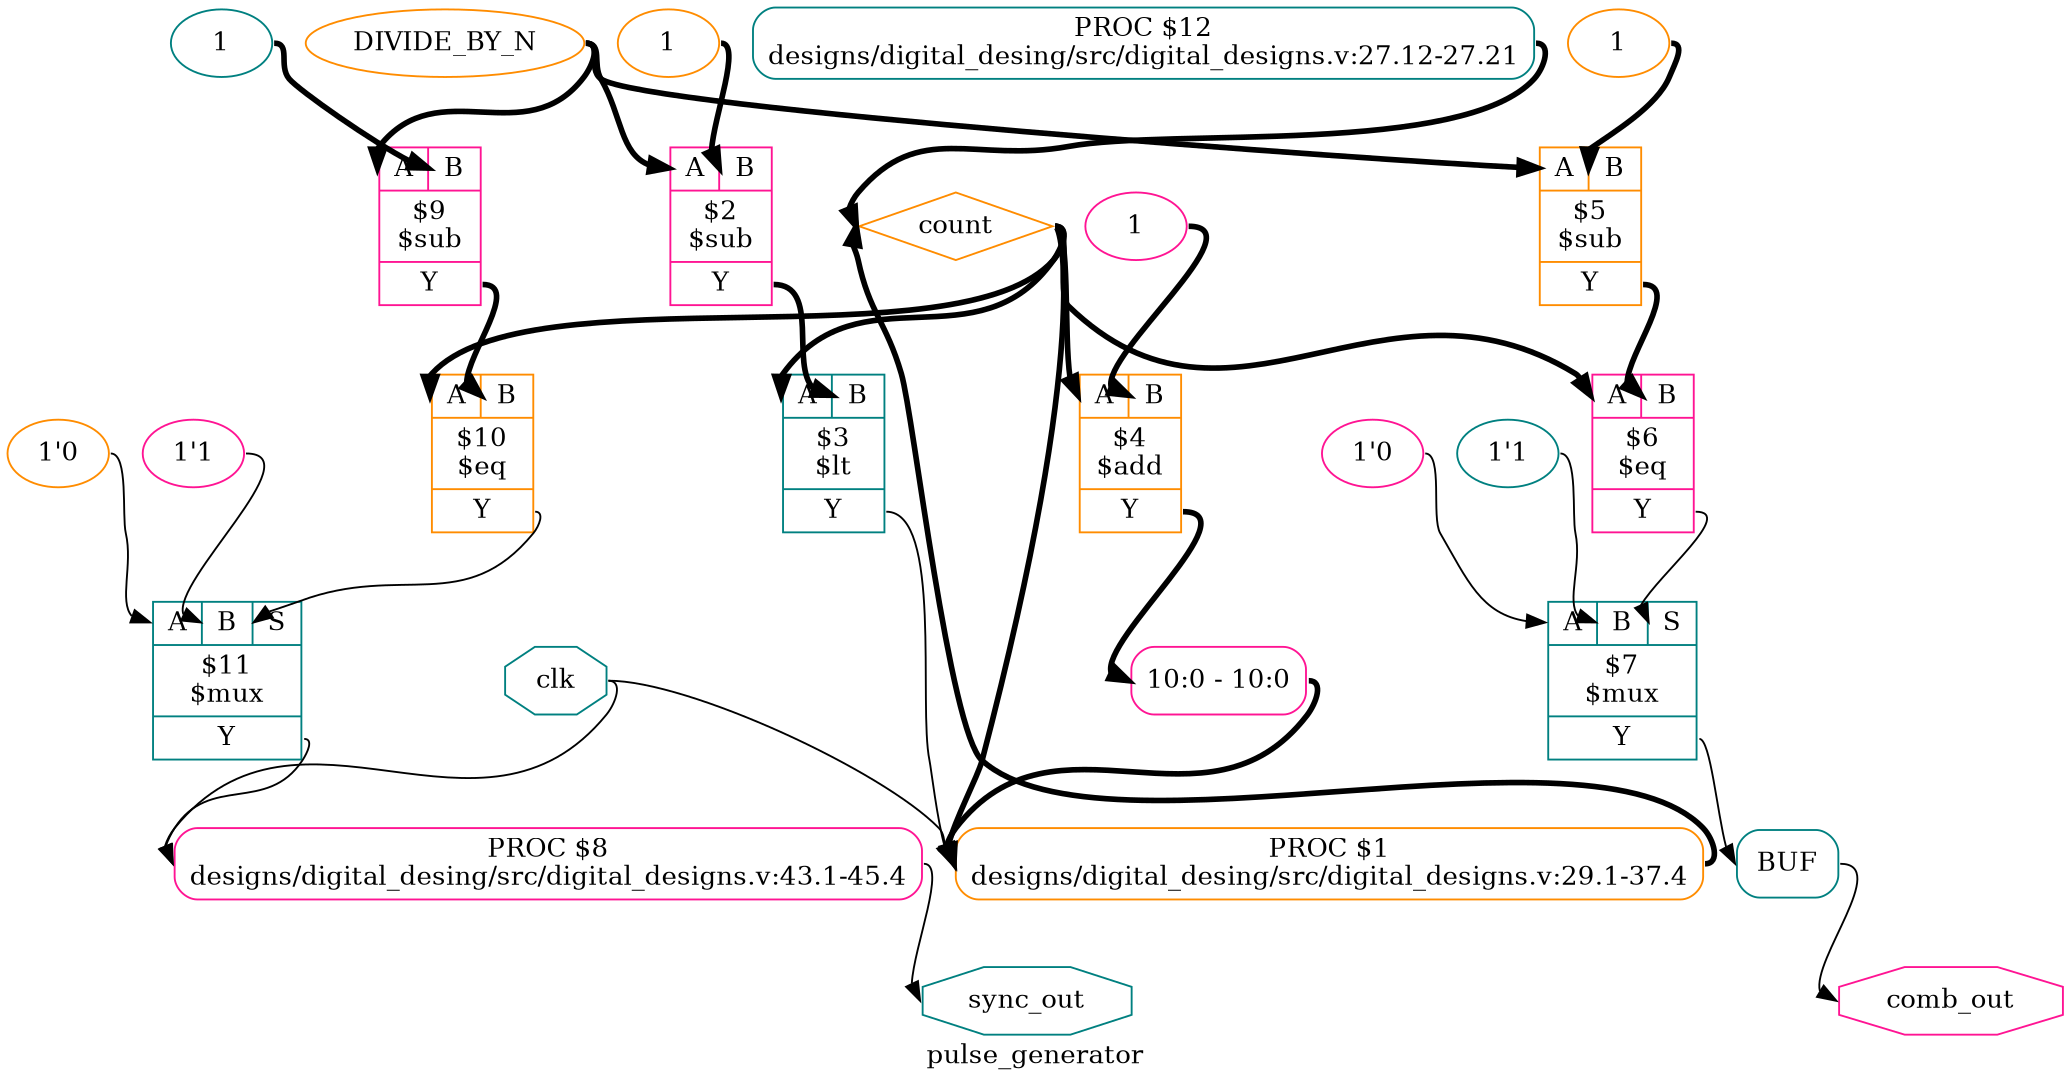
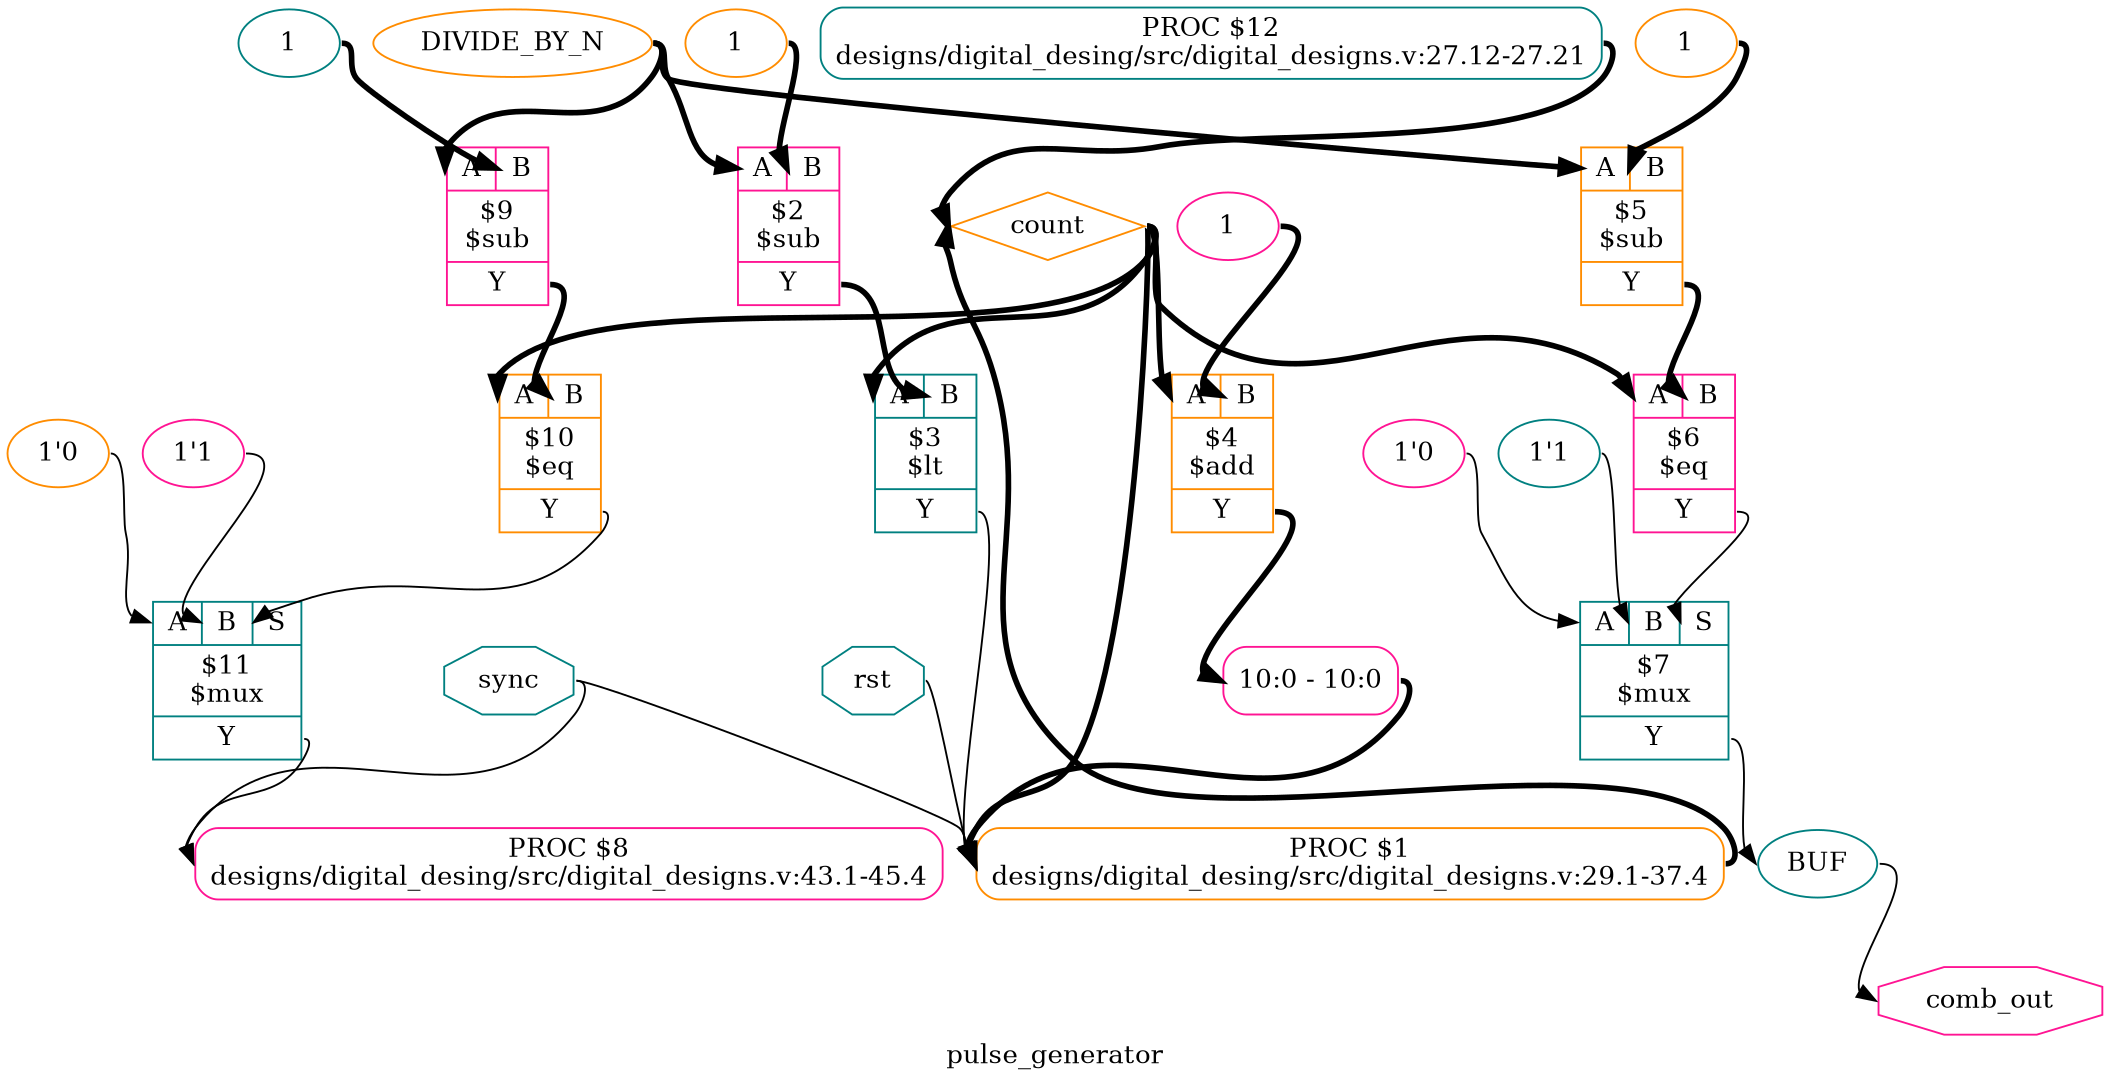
node "clk": label "clk" -> "sync"
node "rst": added
node "BUF": shape box -> ellipse
node "sync_out": removed
